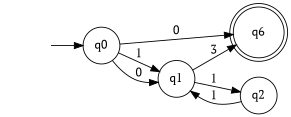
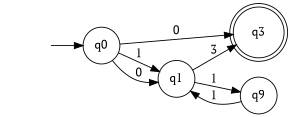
node "q6": label "q6" -> "q3"
node "q2": label "q2" -> "q9"
